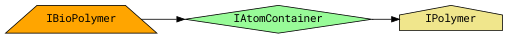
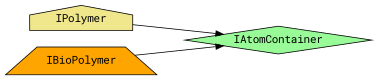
edge "IAtomContainer" -> "IPolymer": reversed
